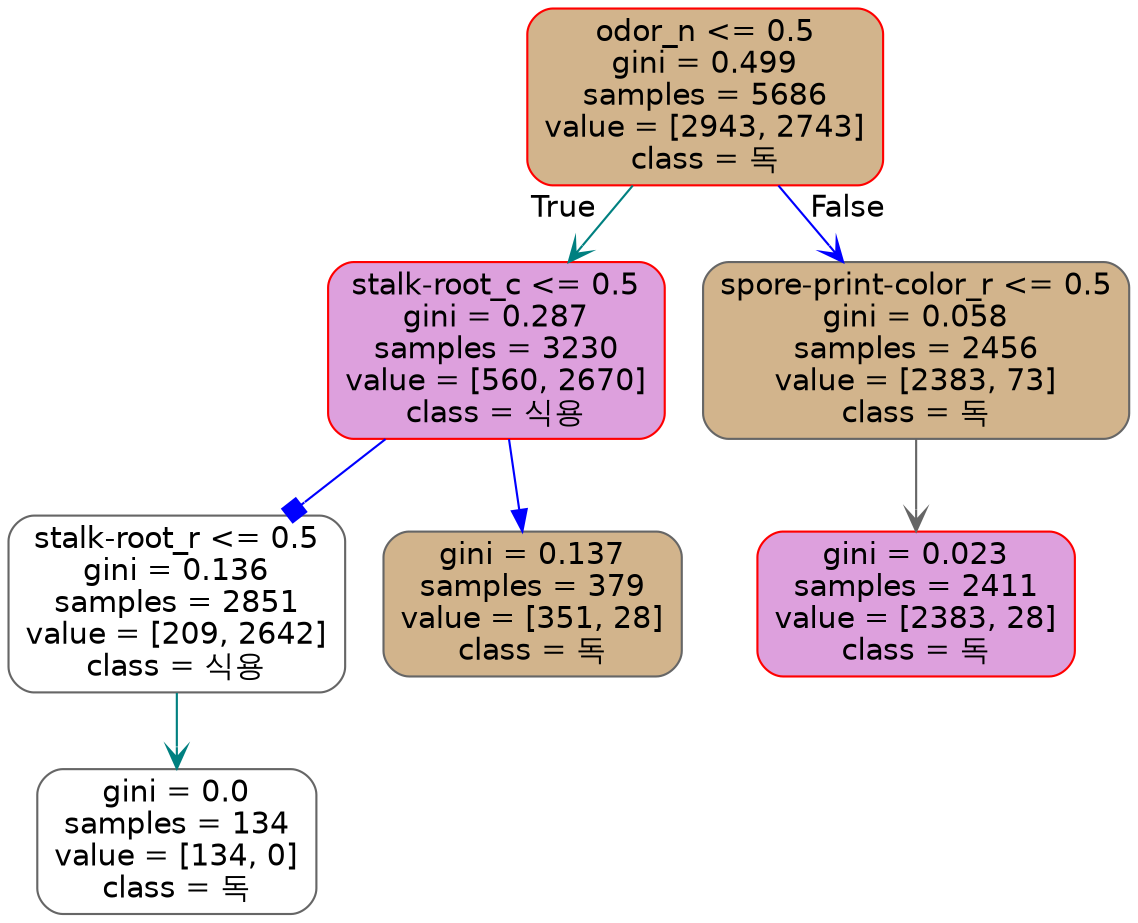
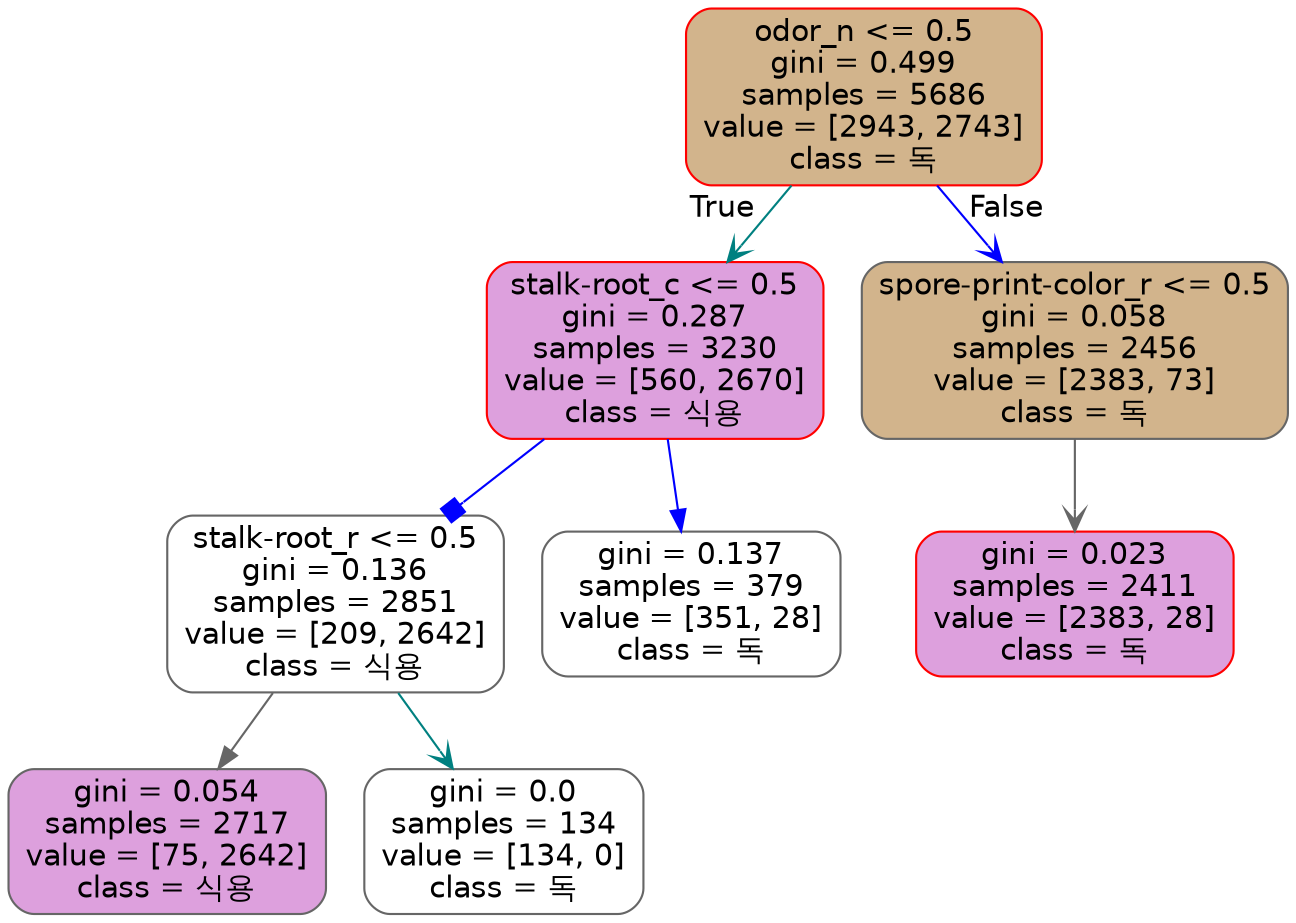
node "gini = 0.137 samples = 379 value = [351, 28] class = 독": fillcolor tan -> white
node "gini = 0.054 samples = 2717 value = [75, 2642] class = 식용": added
